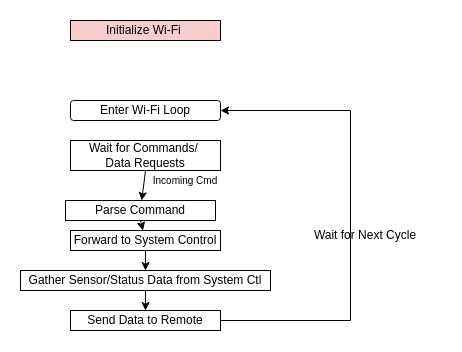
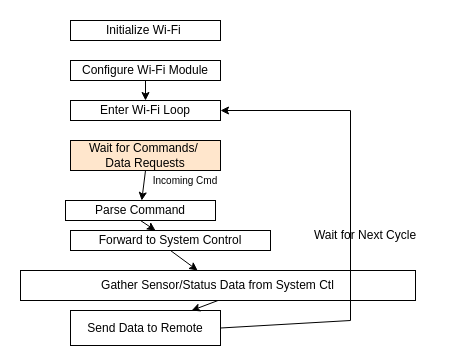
node "Initialize Wi-Fi": fillcolor #f8cecc -> #ffffff
node "Configure Wi-Fi Module": added
edge "Configure Wi-Fi Module" -> "Enter Wi-Fi Loop": added
node "Enter Wi-Fi Loop": shape rounded rectangle -> rectangle
node "Wait for Commands/ Data Requests": fillcolor #ffffff -> #ffe6cc
node "Forward to System Control": size 150x20 -> 200x20
node "Gather Sensor/Status Data from System Ctl": size 250x20 -> 395x30
node "Send Data to Remote": size 150x20 -> 150x35
